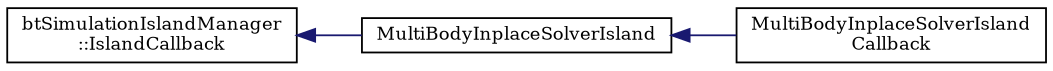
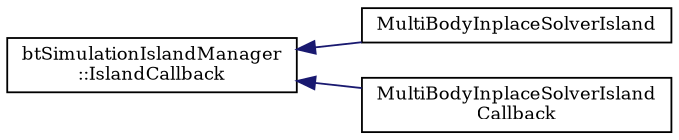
edge "MultiBodyInplaceSolverIsland Callback" -> "MultiBodyInplaceSolverIsland": now "MultiBodyInplaceSolverIsland Callback" -> "btSimulationIslandManager ::IslandCallback"
